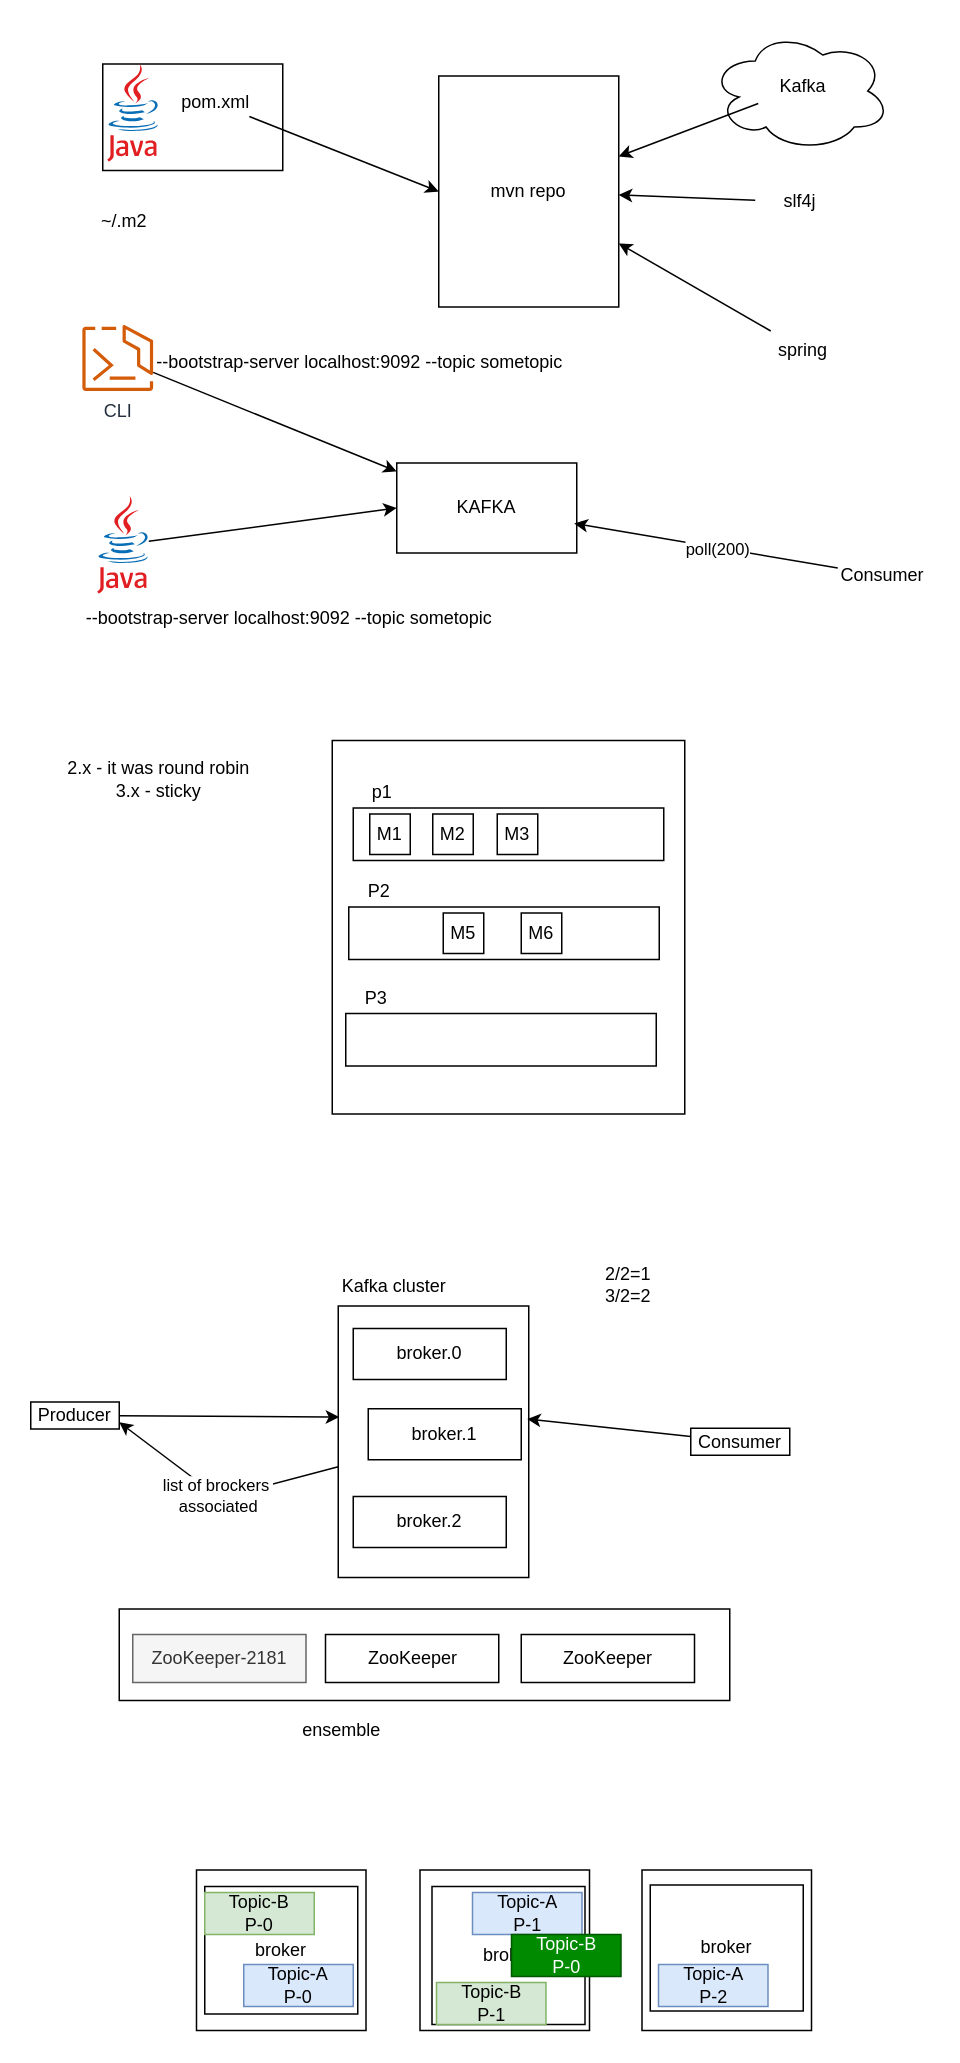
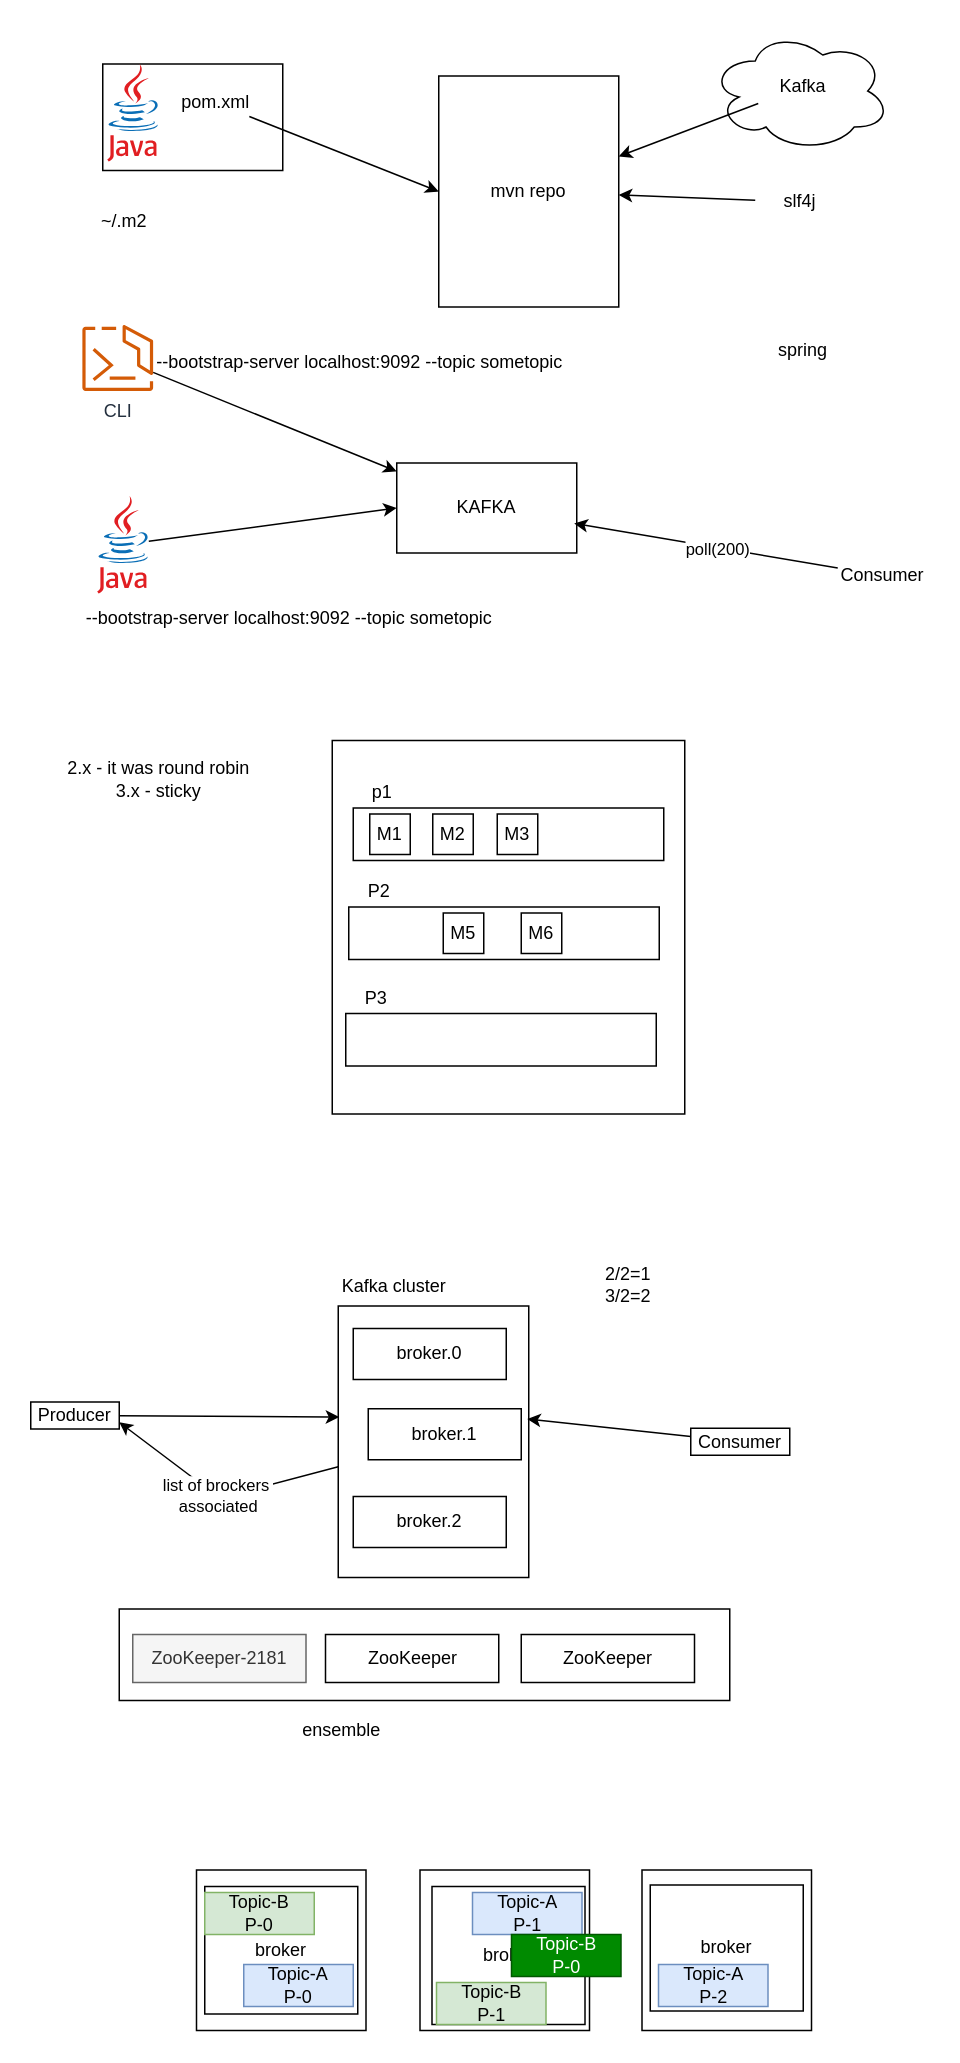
edge "spring" -> "mvn repo": removed
